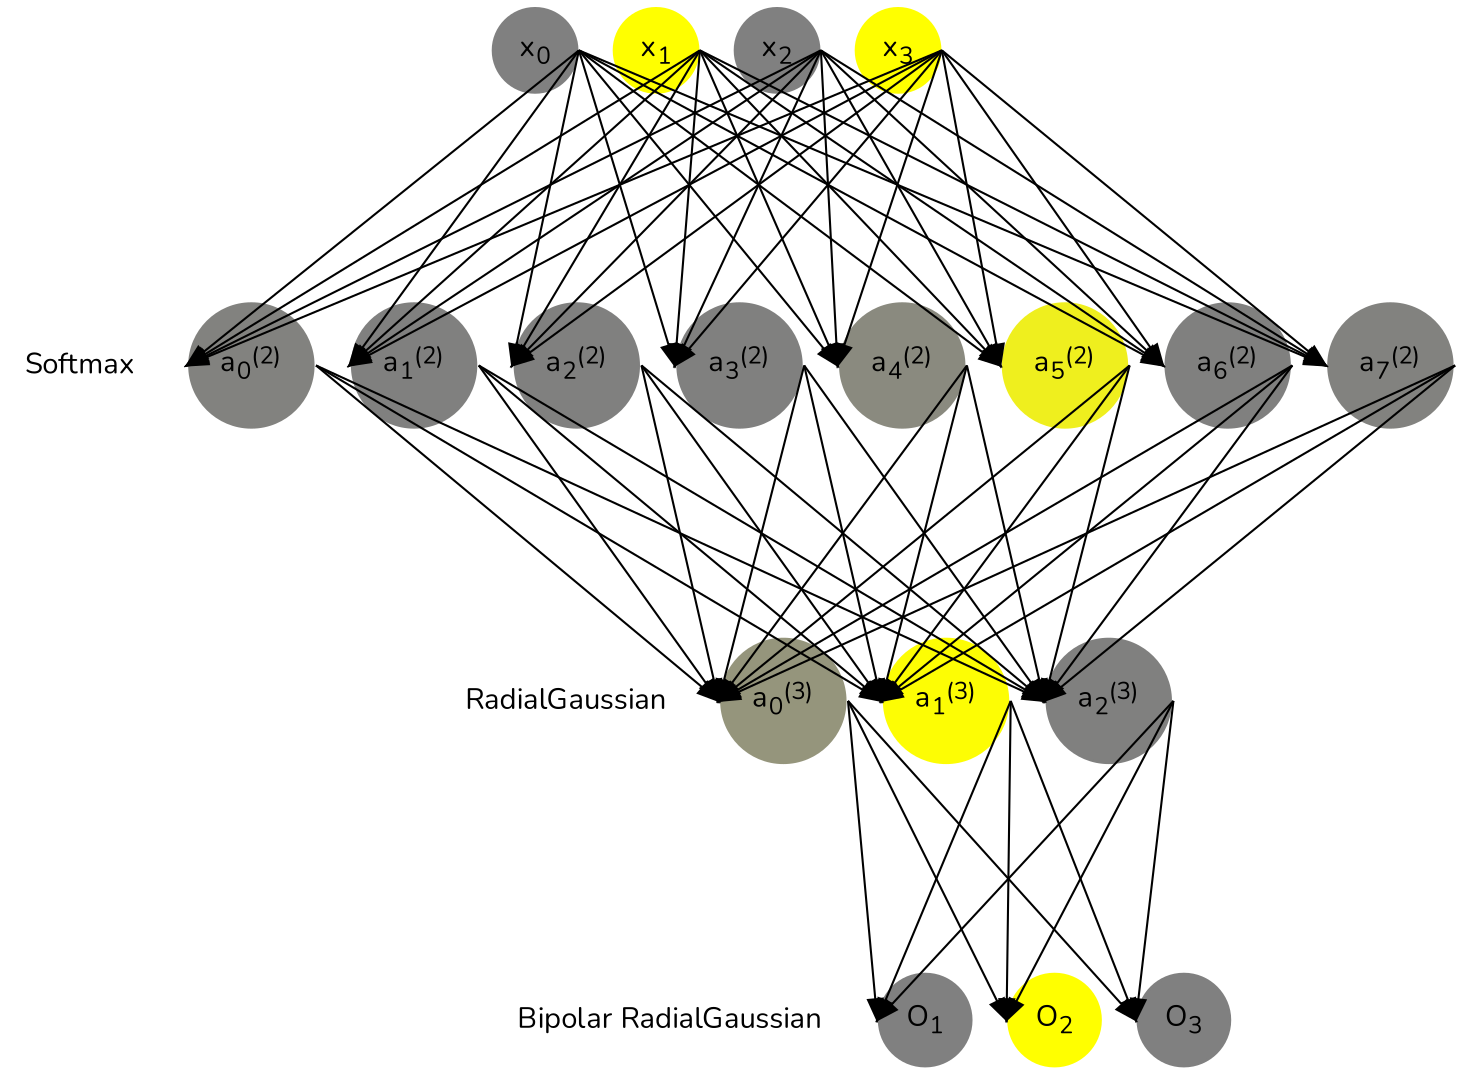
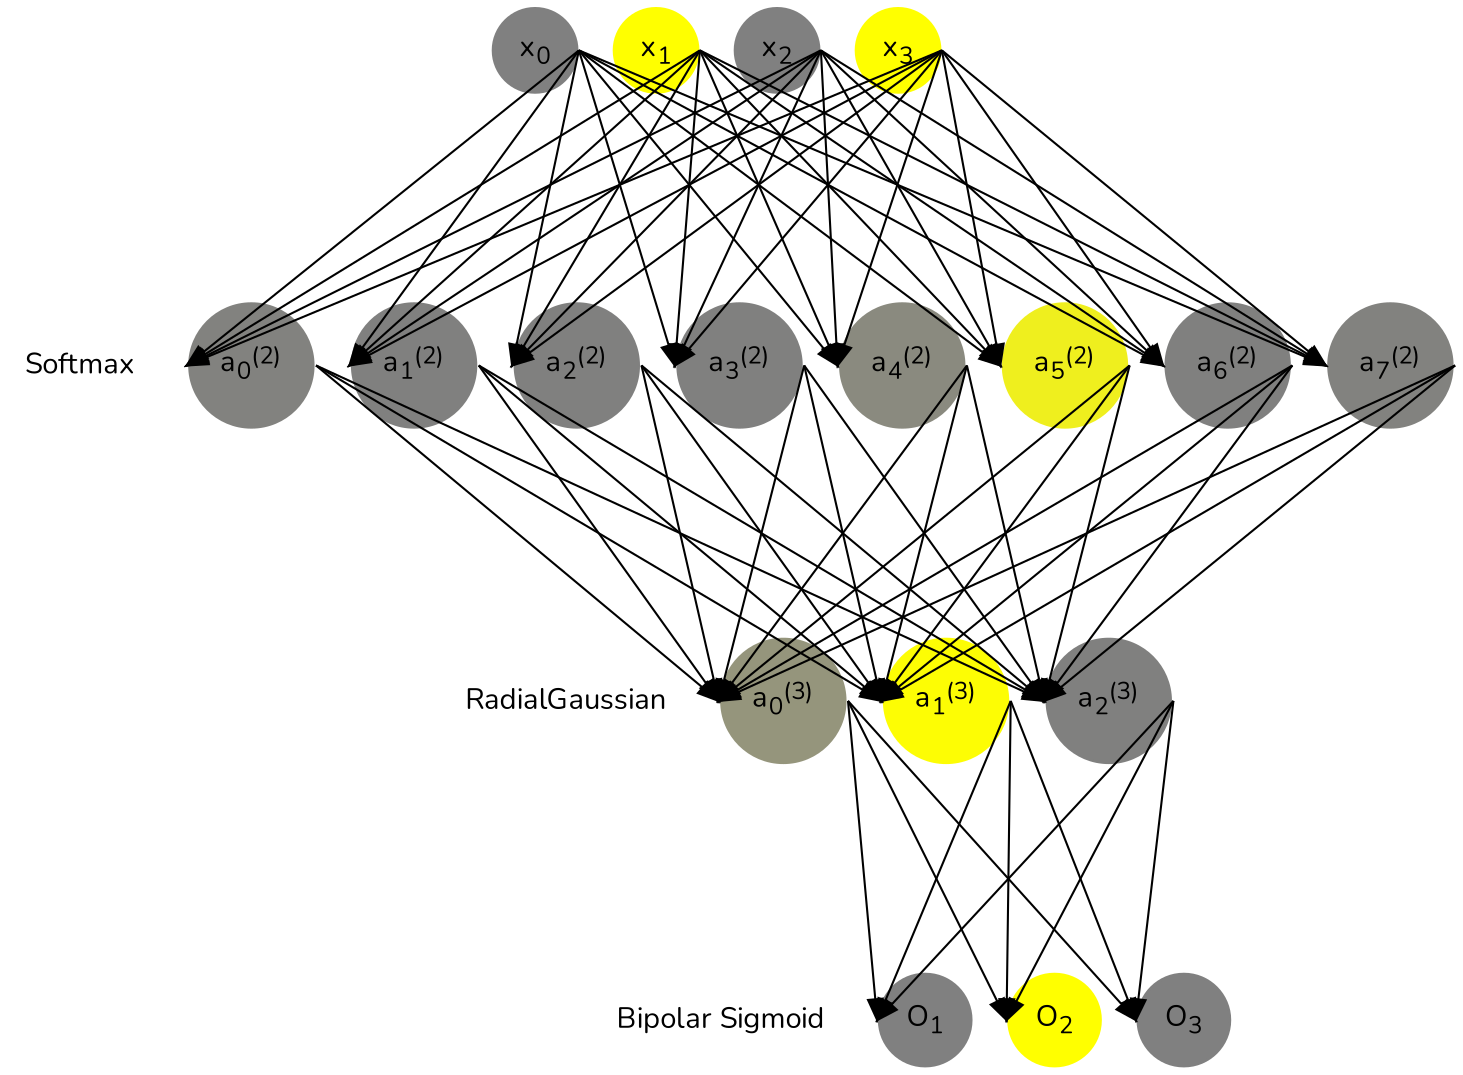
node "Bipolar RadialGaussian": label "Bipolar RadialGaussian" -> "Bipolar Sigmoid"
